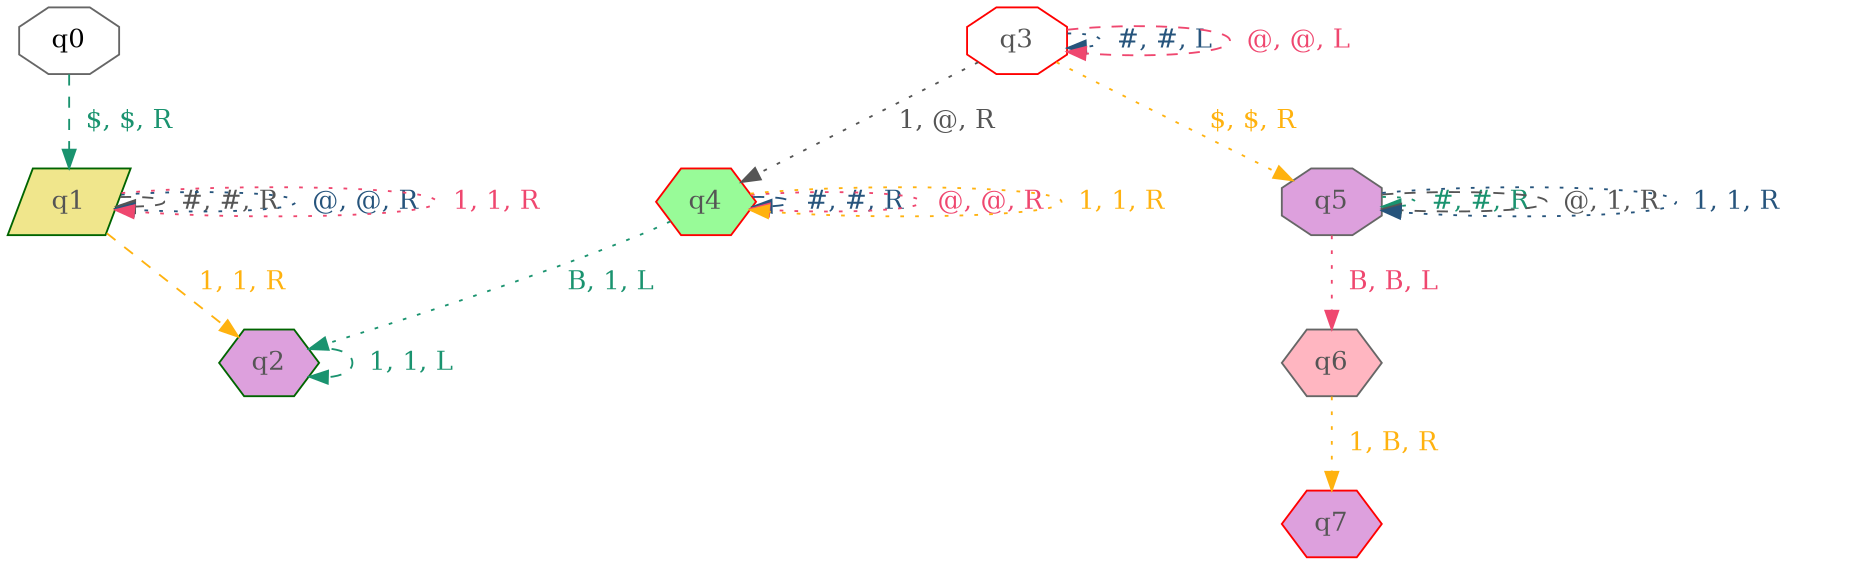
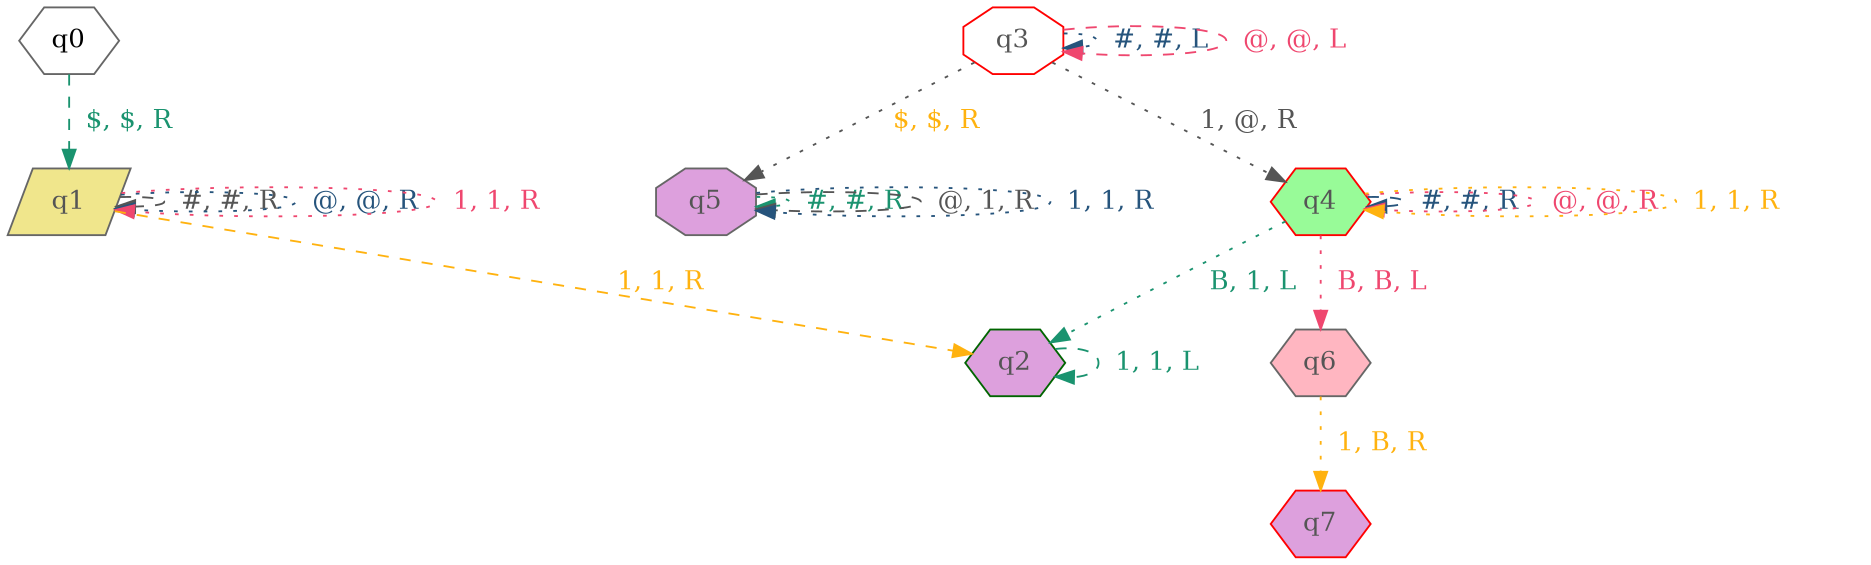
node "q0": shape octagon -> hexagon
edge "q3" -> "q5": color #ffb20f -> #555555
node "q1": color darkgreen -> gray40
edge "q5" -> "q6": now "q4" -> "q6"
